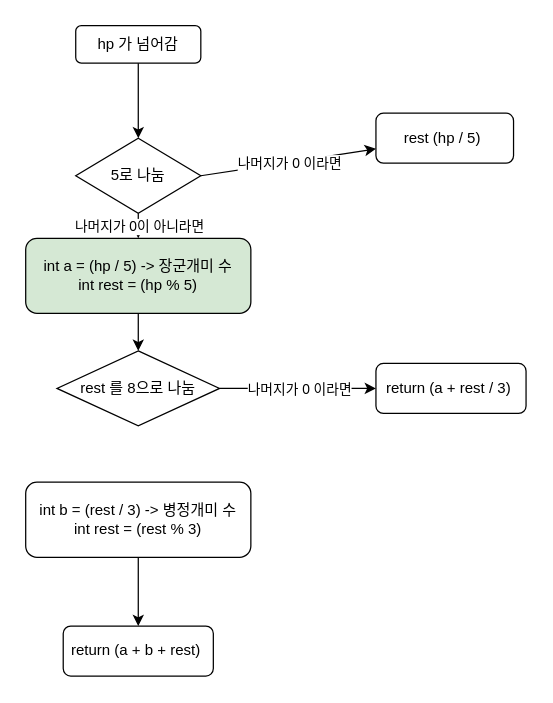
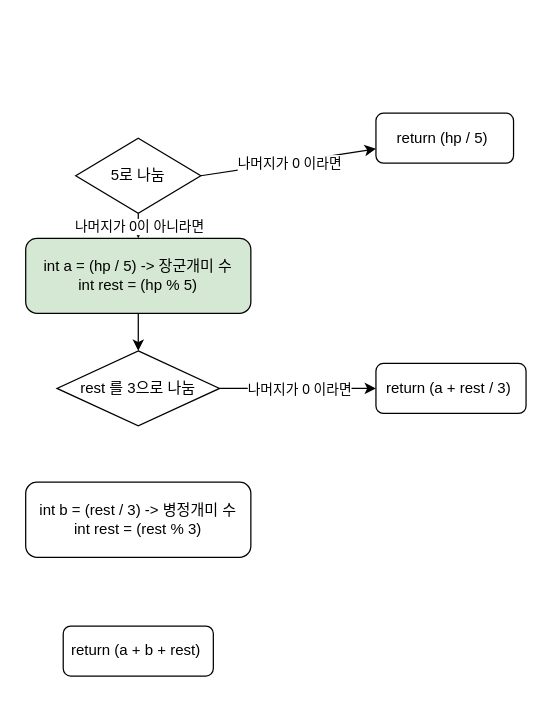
node "hp 가 넘어감": removed
edge "hp 가 넘어감" -> "5로 나눔": removed
node "rest (hp / 5)": label "rest (hp / 5)" -> "return (hp / 5)"
node "rest 를 8으로 나눔": label "rest 를 8으로 나눔" -> "rest 를 3으로 나눔"
edge "int b = (rest / 3) -> 병정개미 수 int rest = (rest % 3)" -> "return (a + b + rest)": removed
